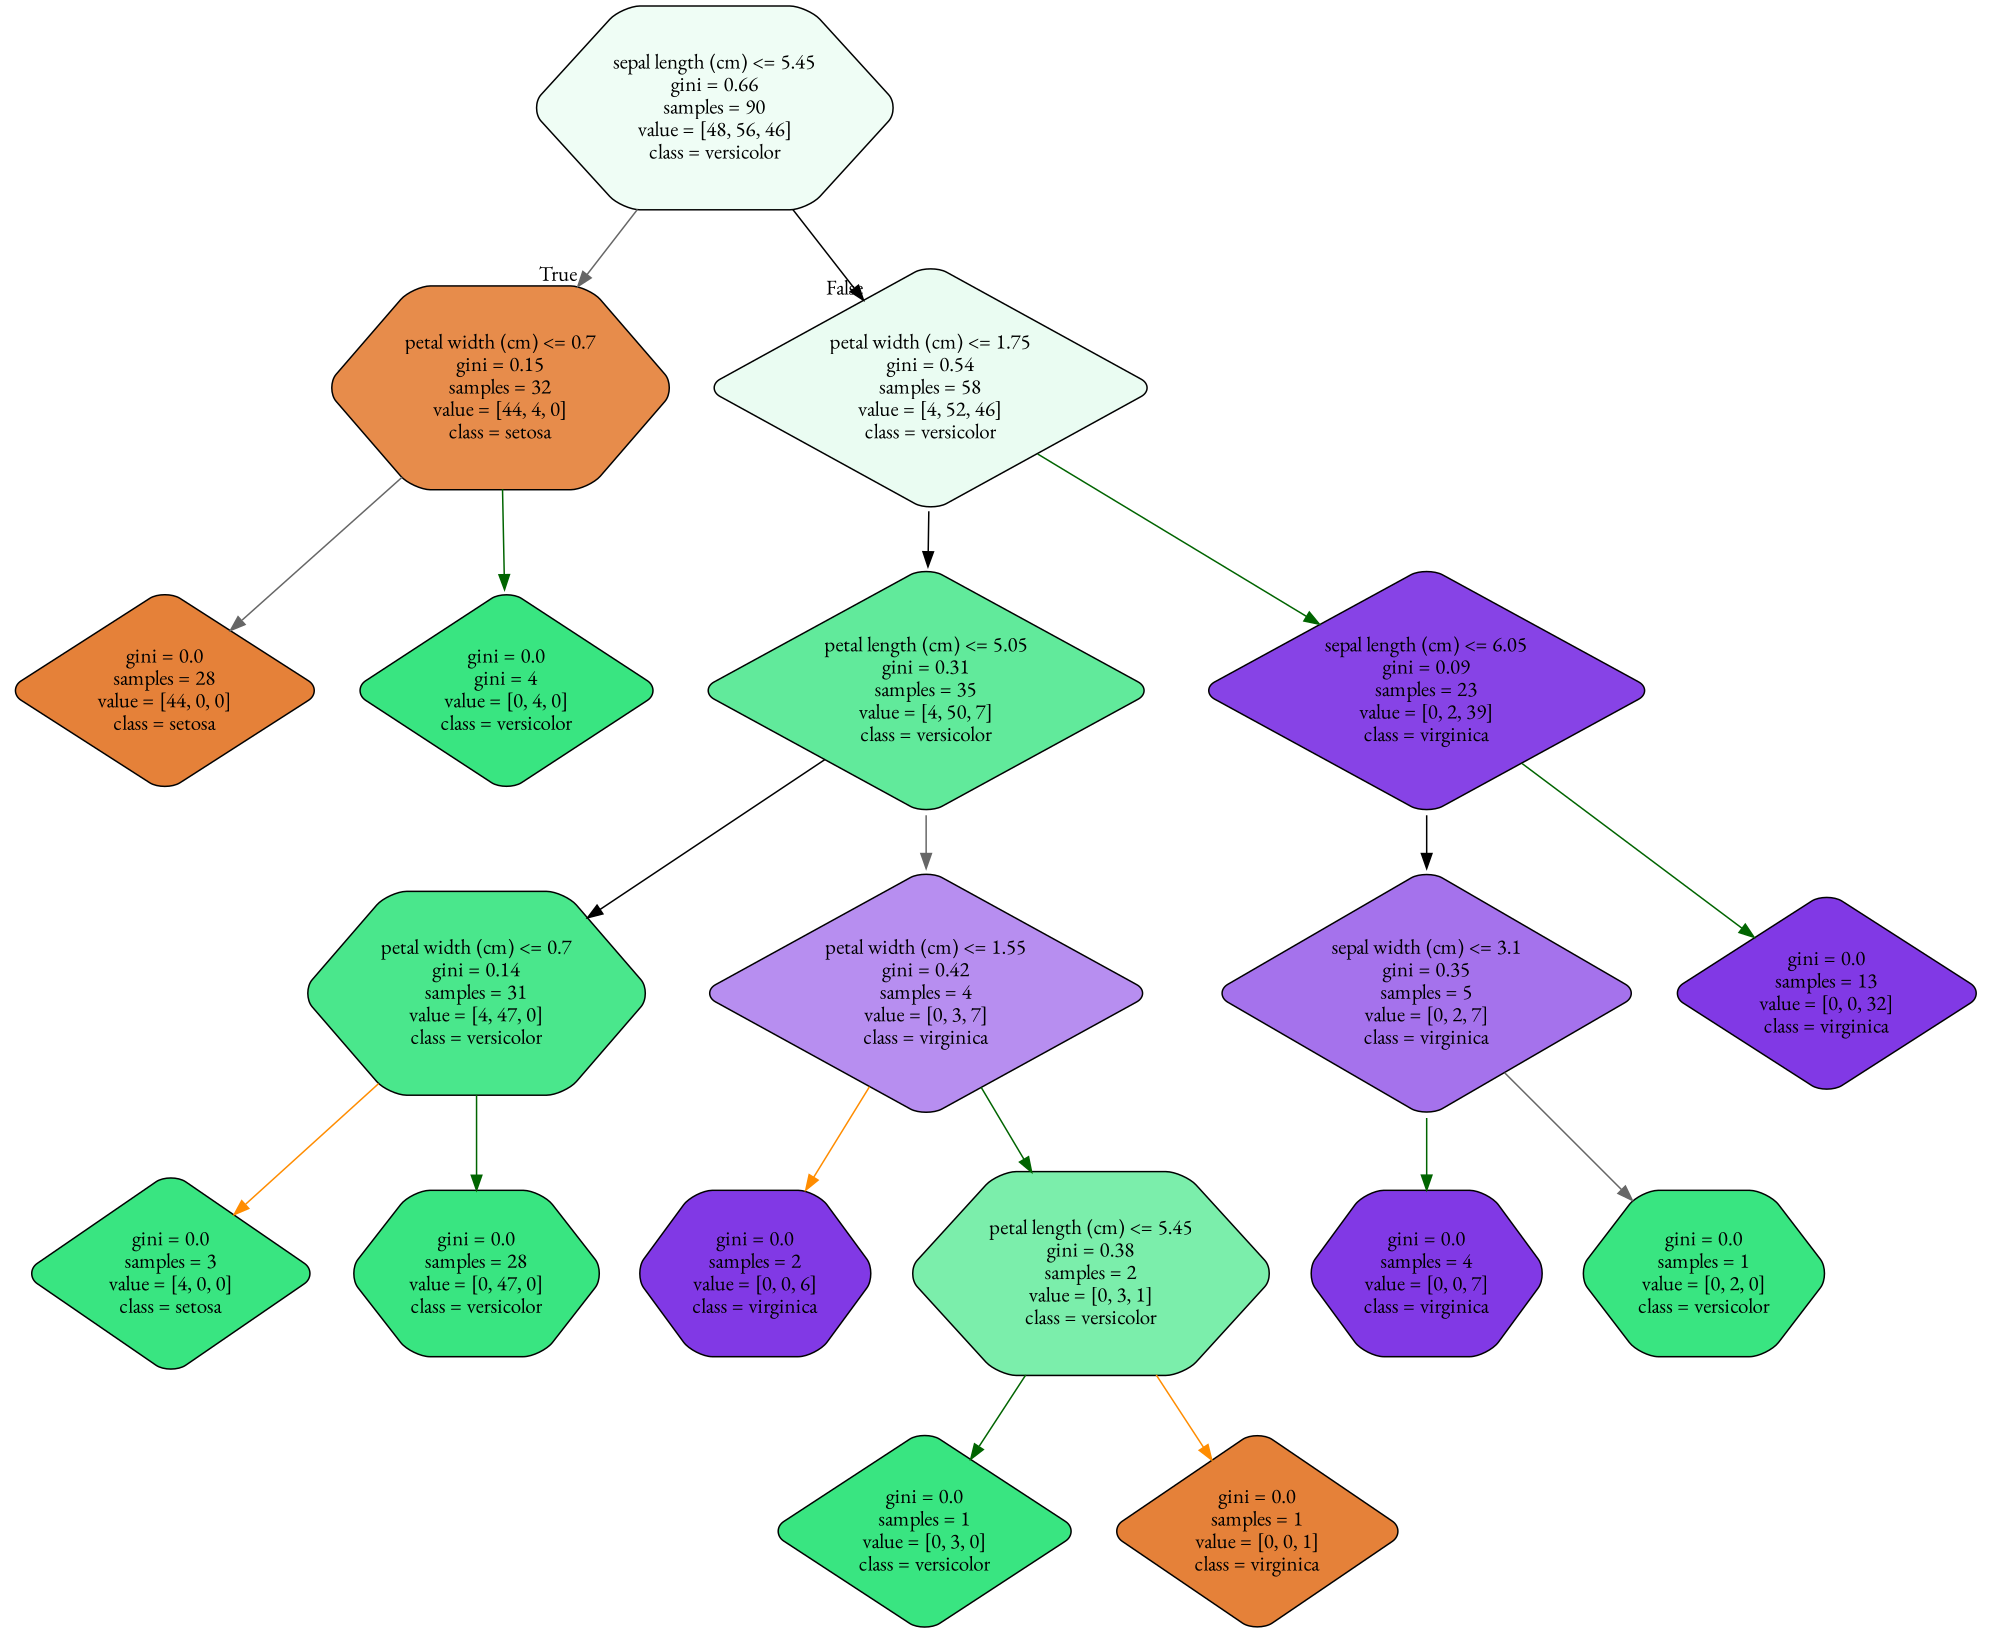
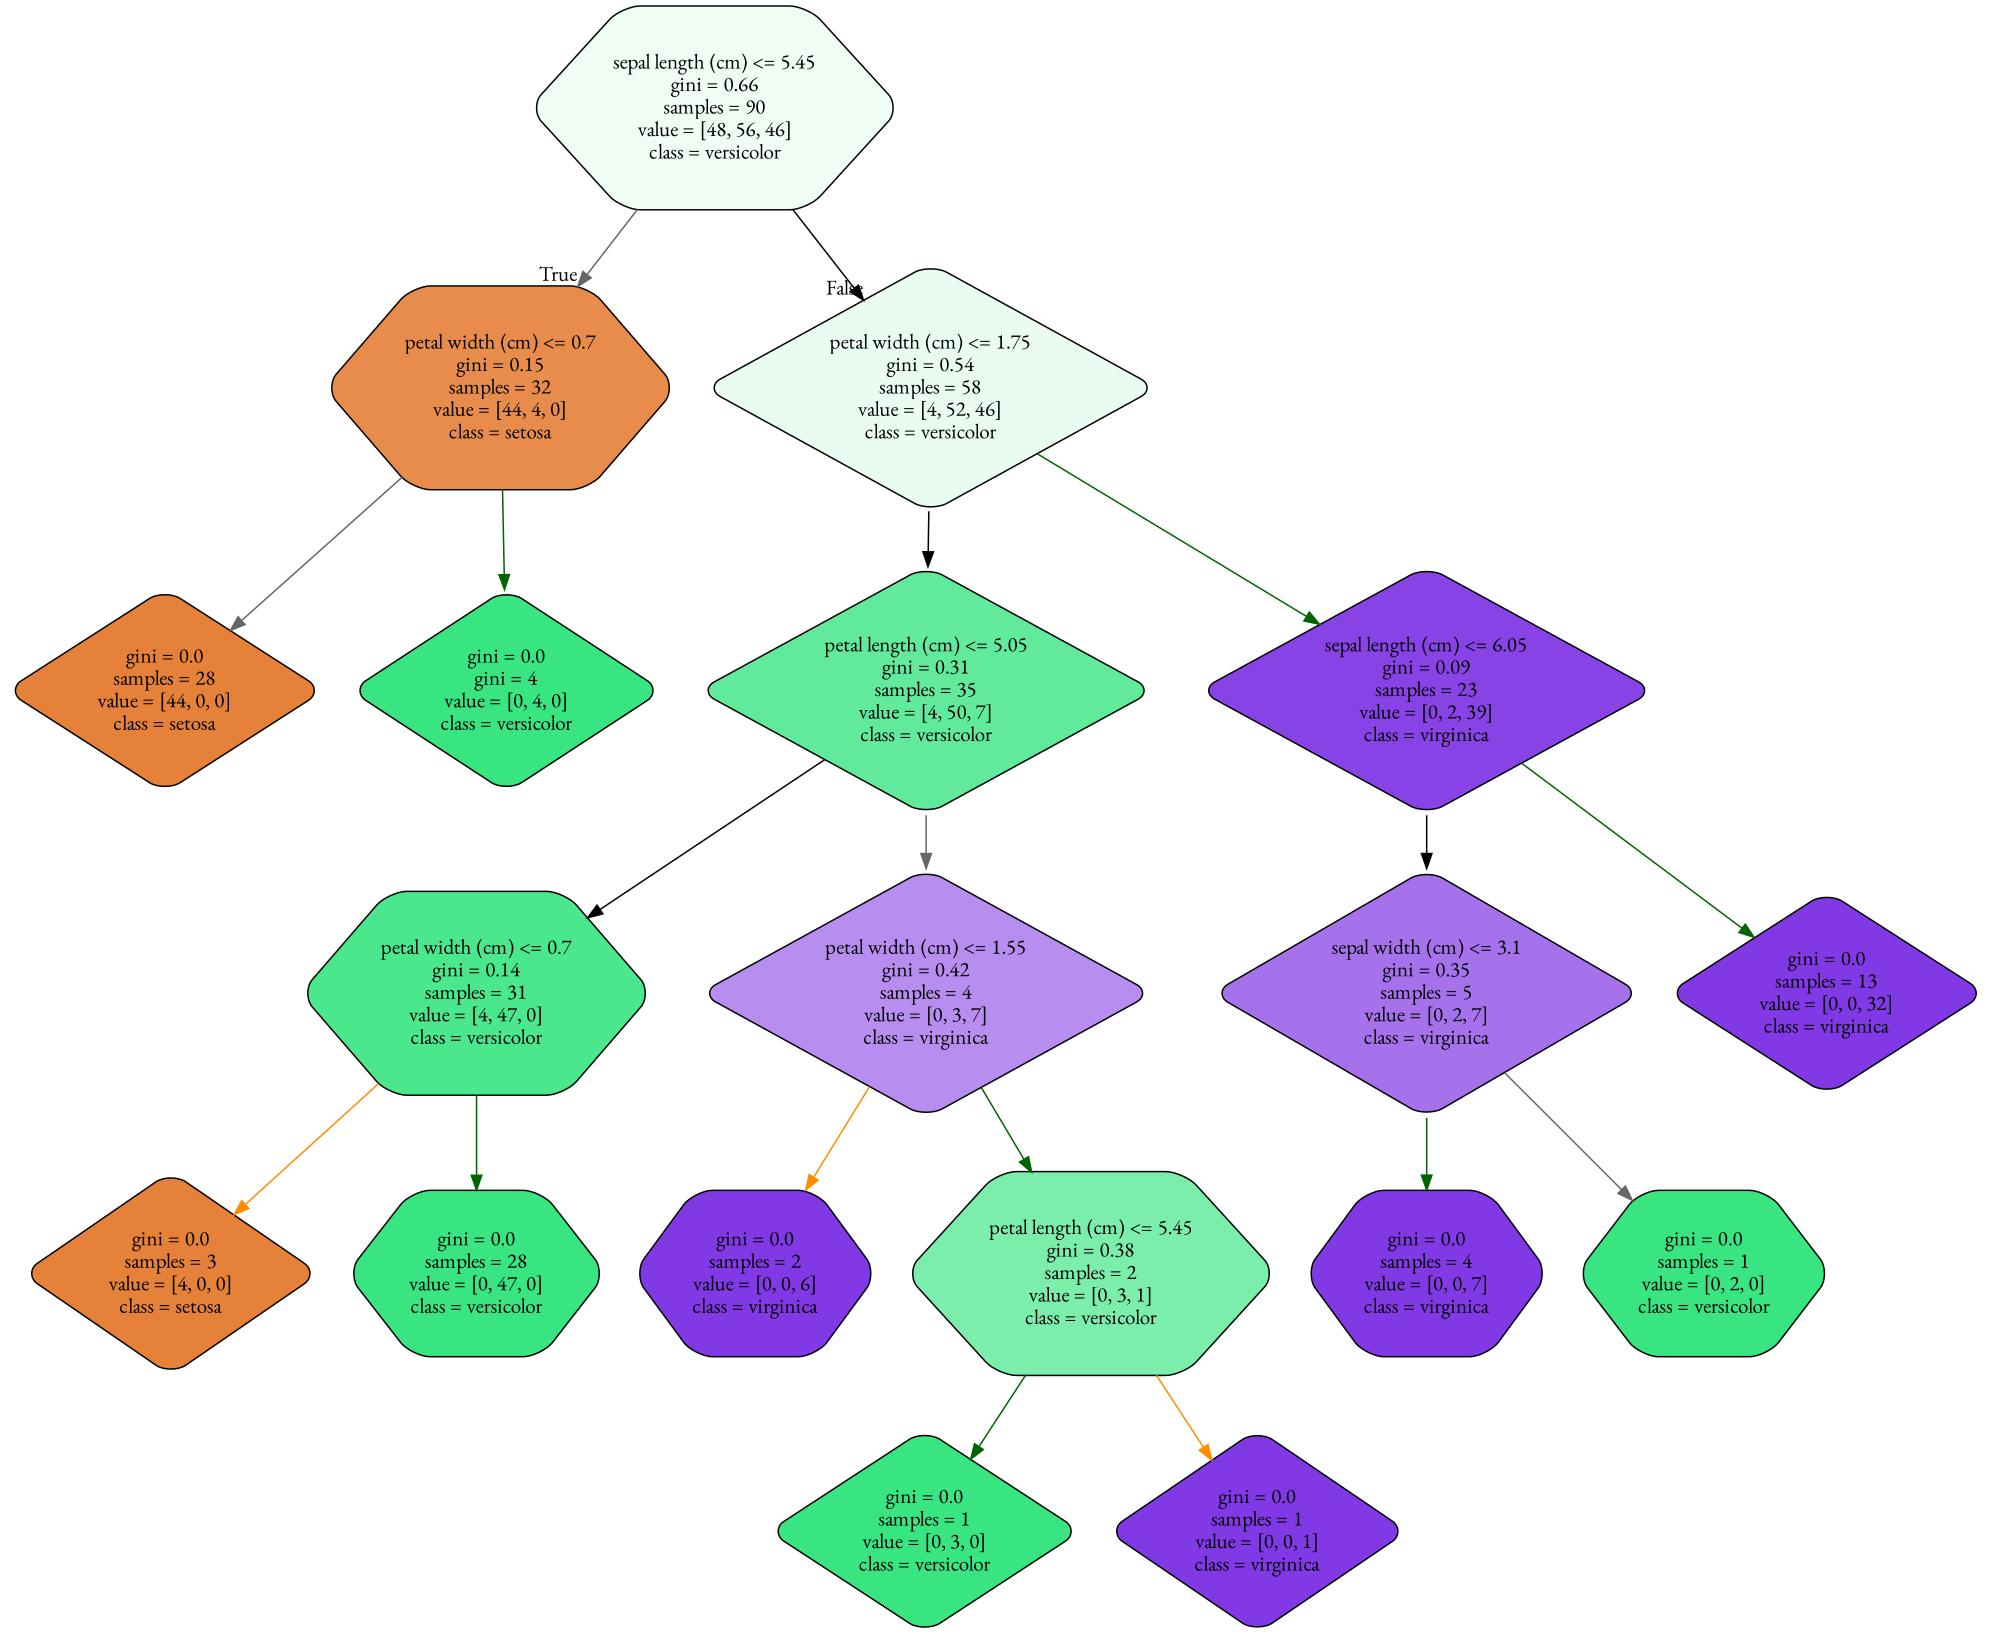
node "gini = 0.0 samples = 3 value = [4, 0, 0] class = setosa": fillcolor #39e581 -> #e58139
node "gini = 0.0 samples = 1 value = [0, 0, 1] class = virginica": fillcolor #e58139 -> #8139e5
